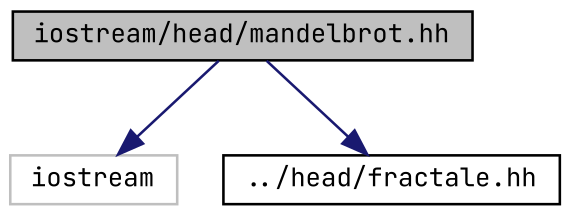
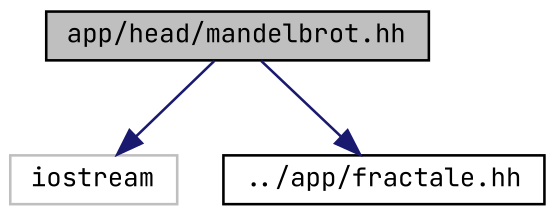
node "iostream/head/mandelbrot.hh": label "iostream/head/mandelbrot.hh" -> "app/head/mandelbrot.hh"
node "../head/fractale.hh": label "../head/fractale.hh" -> "../app/fractale.hh"
